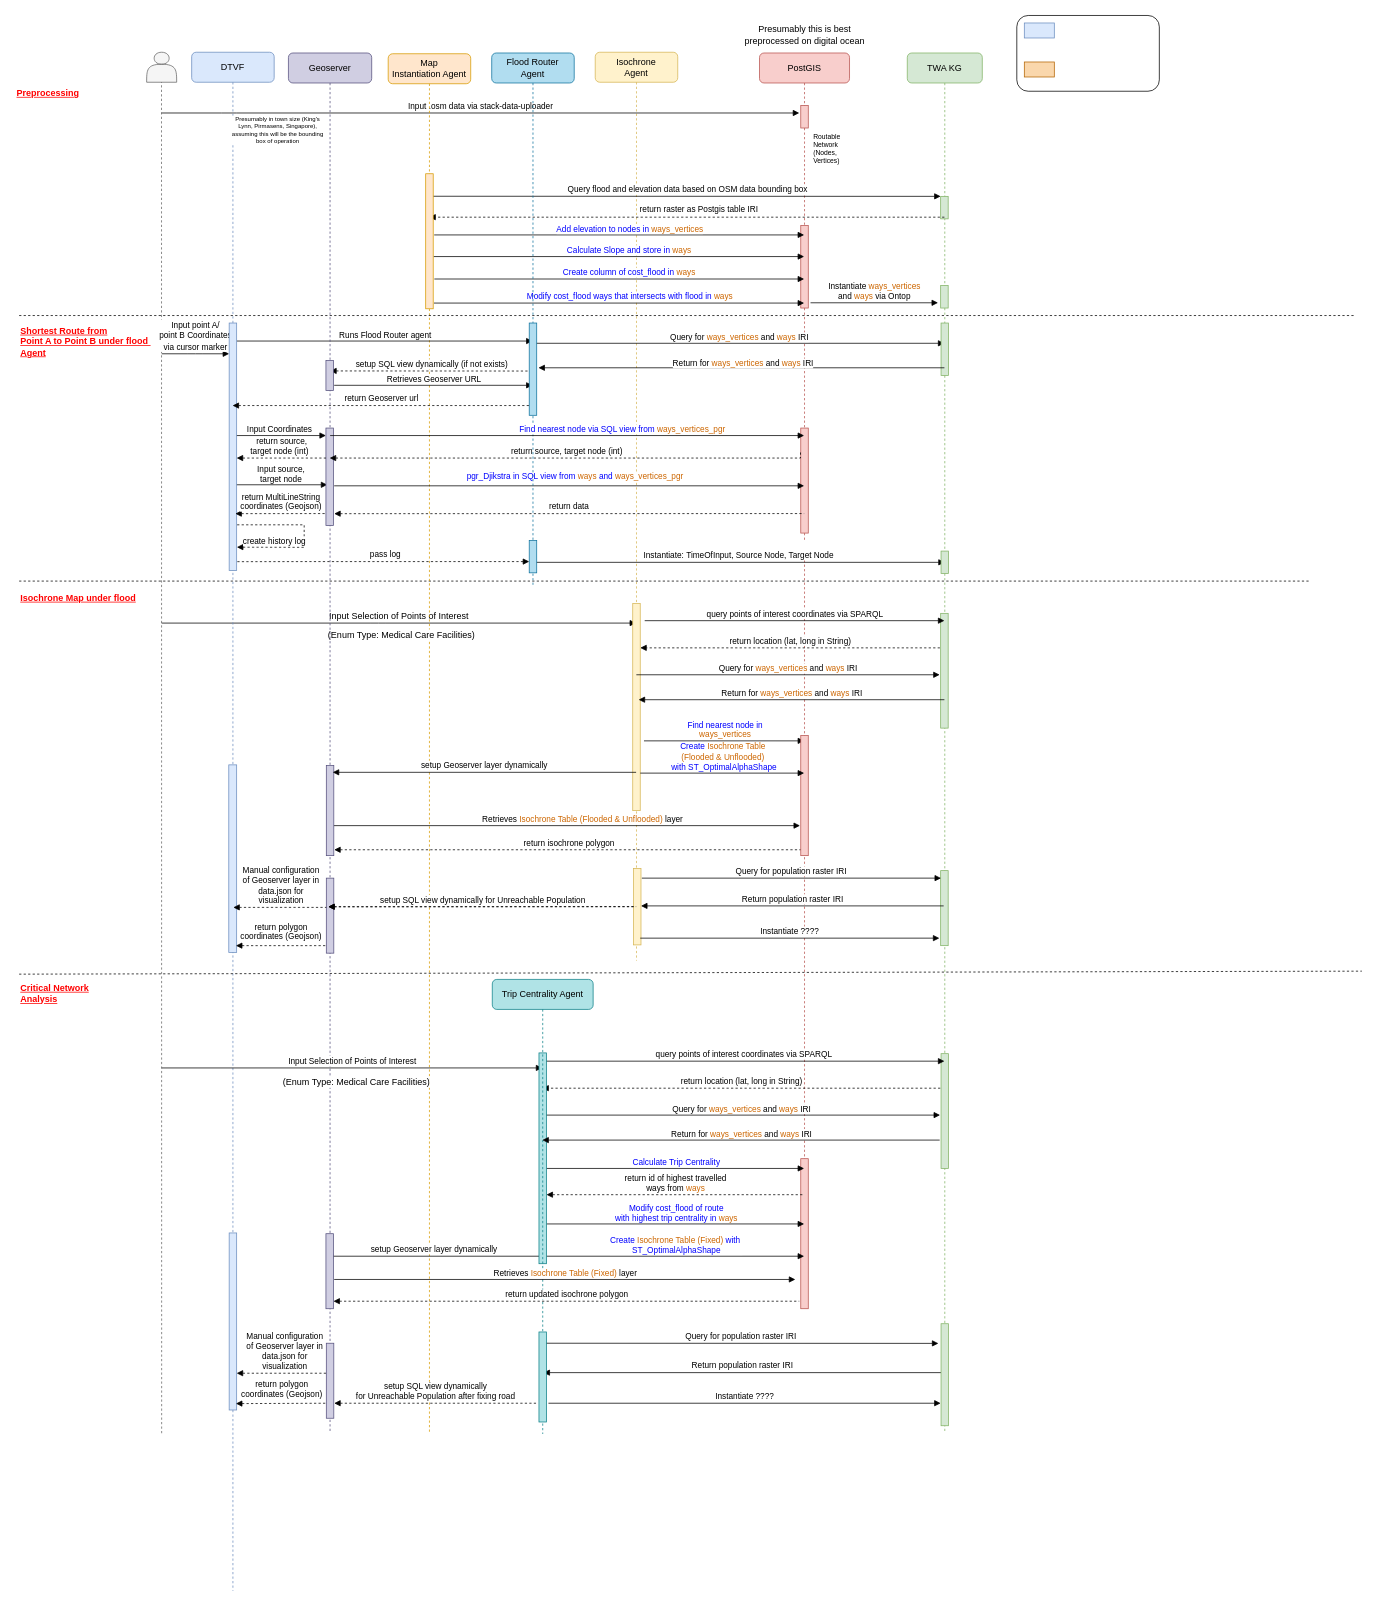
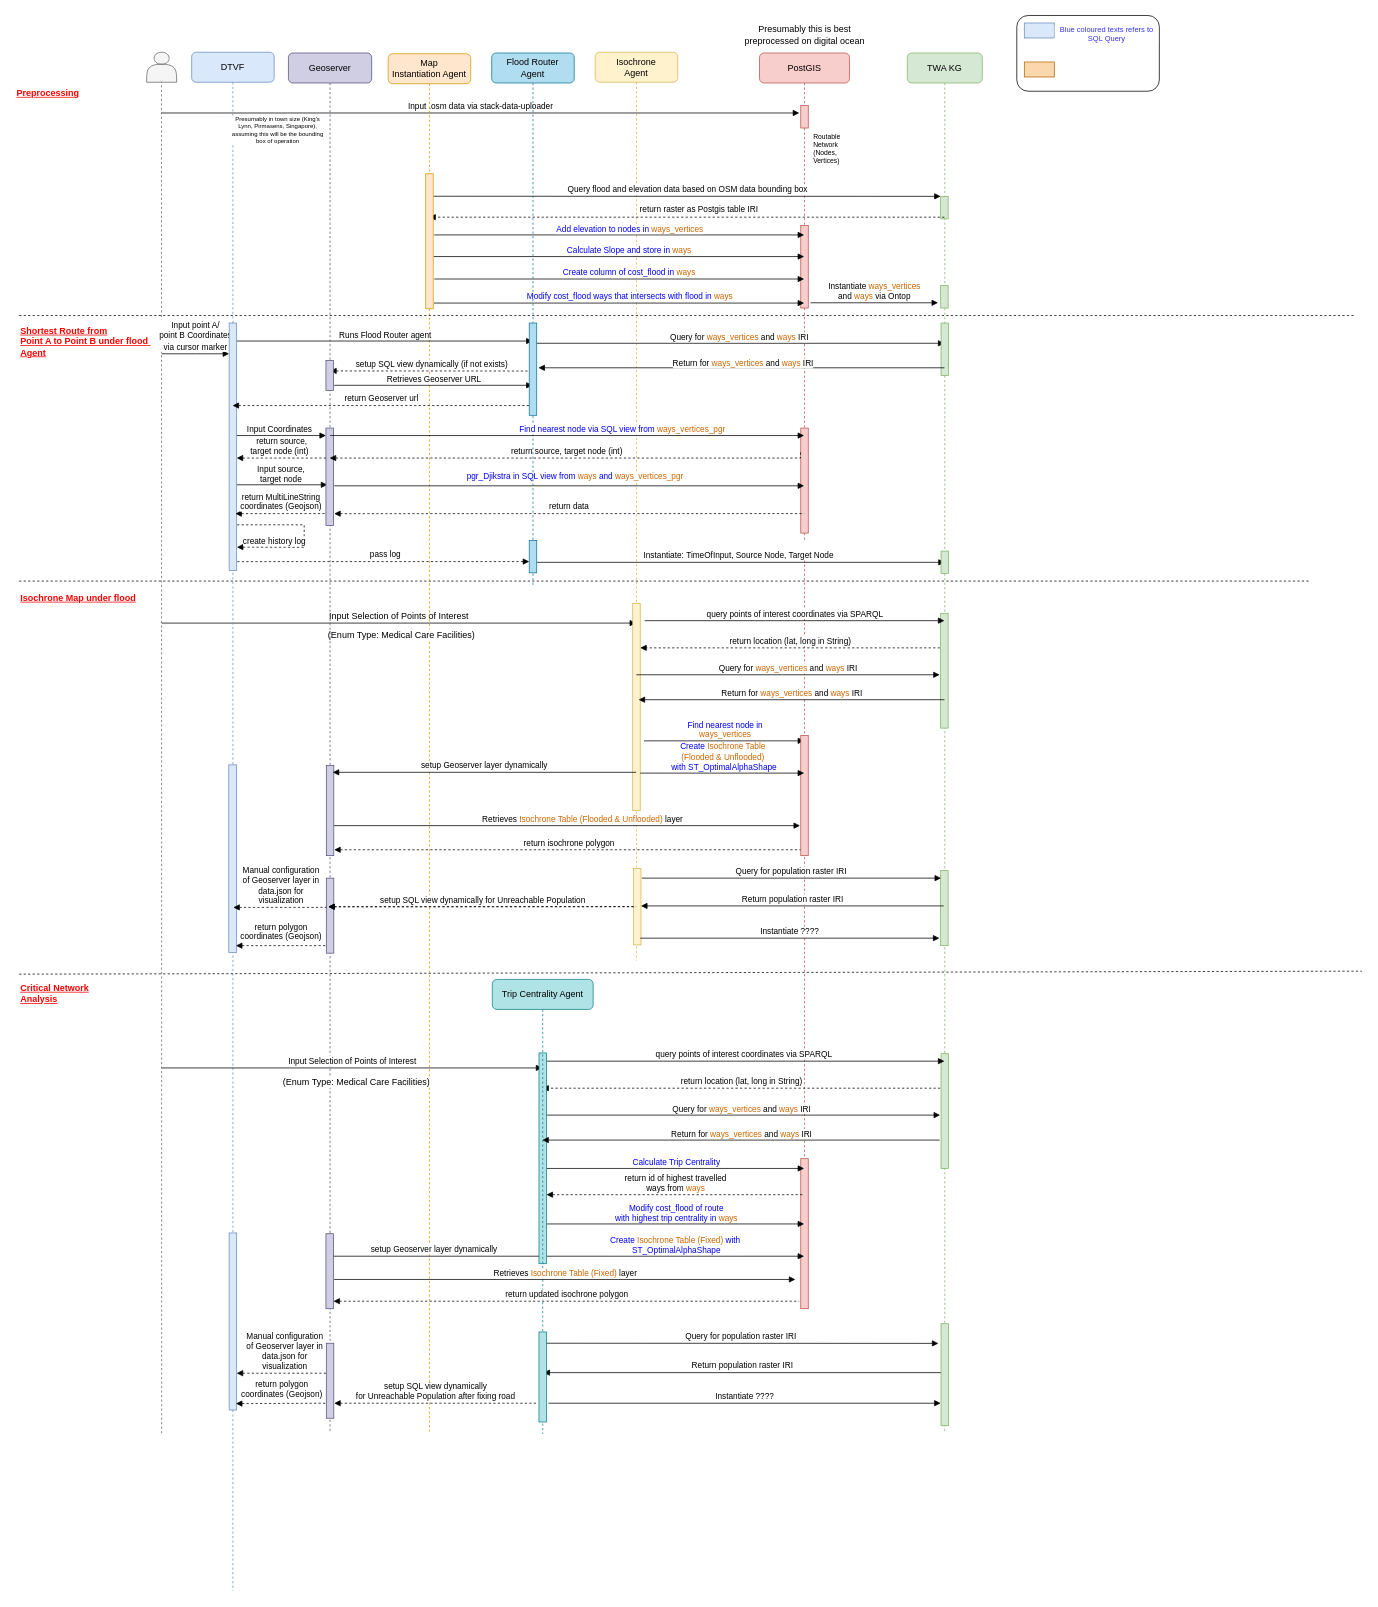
node "Blue coloured texts refers to SQL Query": added
